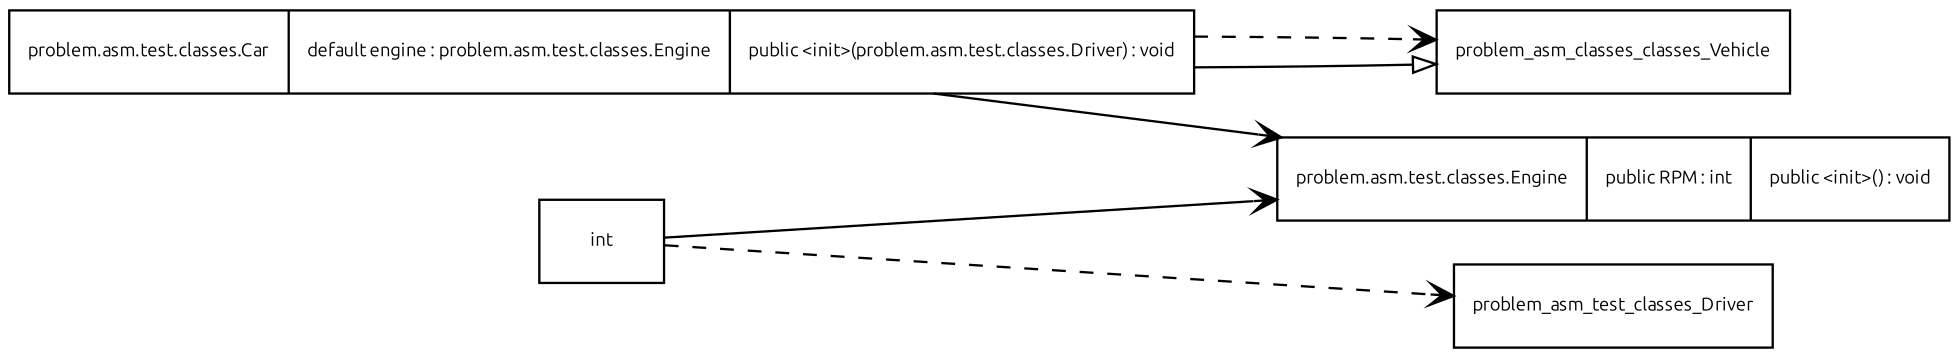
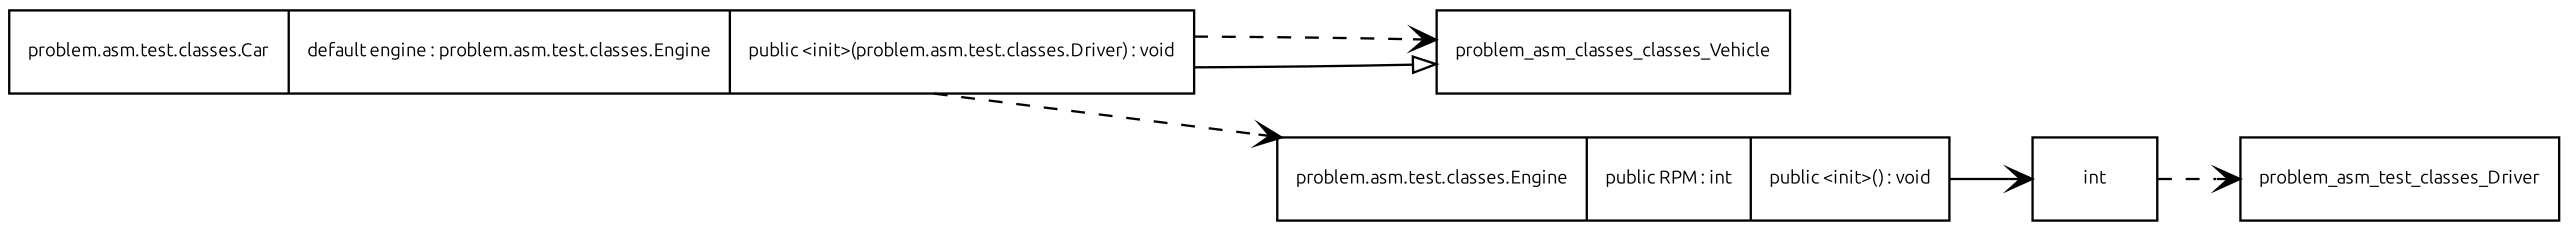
edge "problem.asm.test.classes.Car" -> "problem.asm.test.classes.Engine": style solid -> dashed
edge "int" -> "problem.asm.test.classes.Engine": reversed
